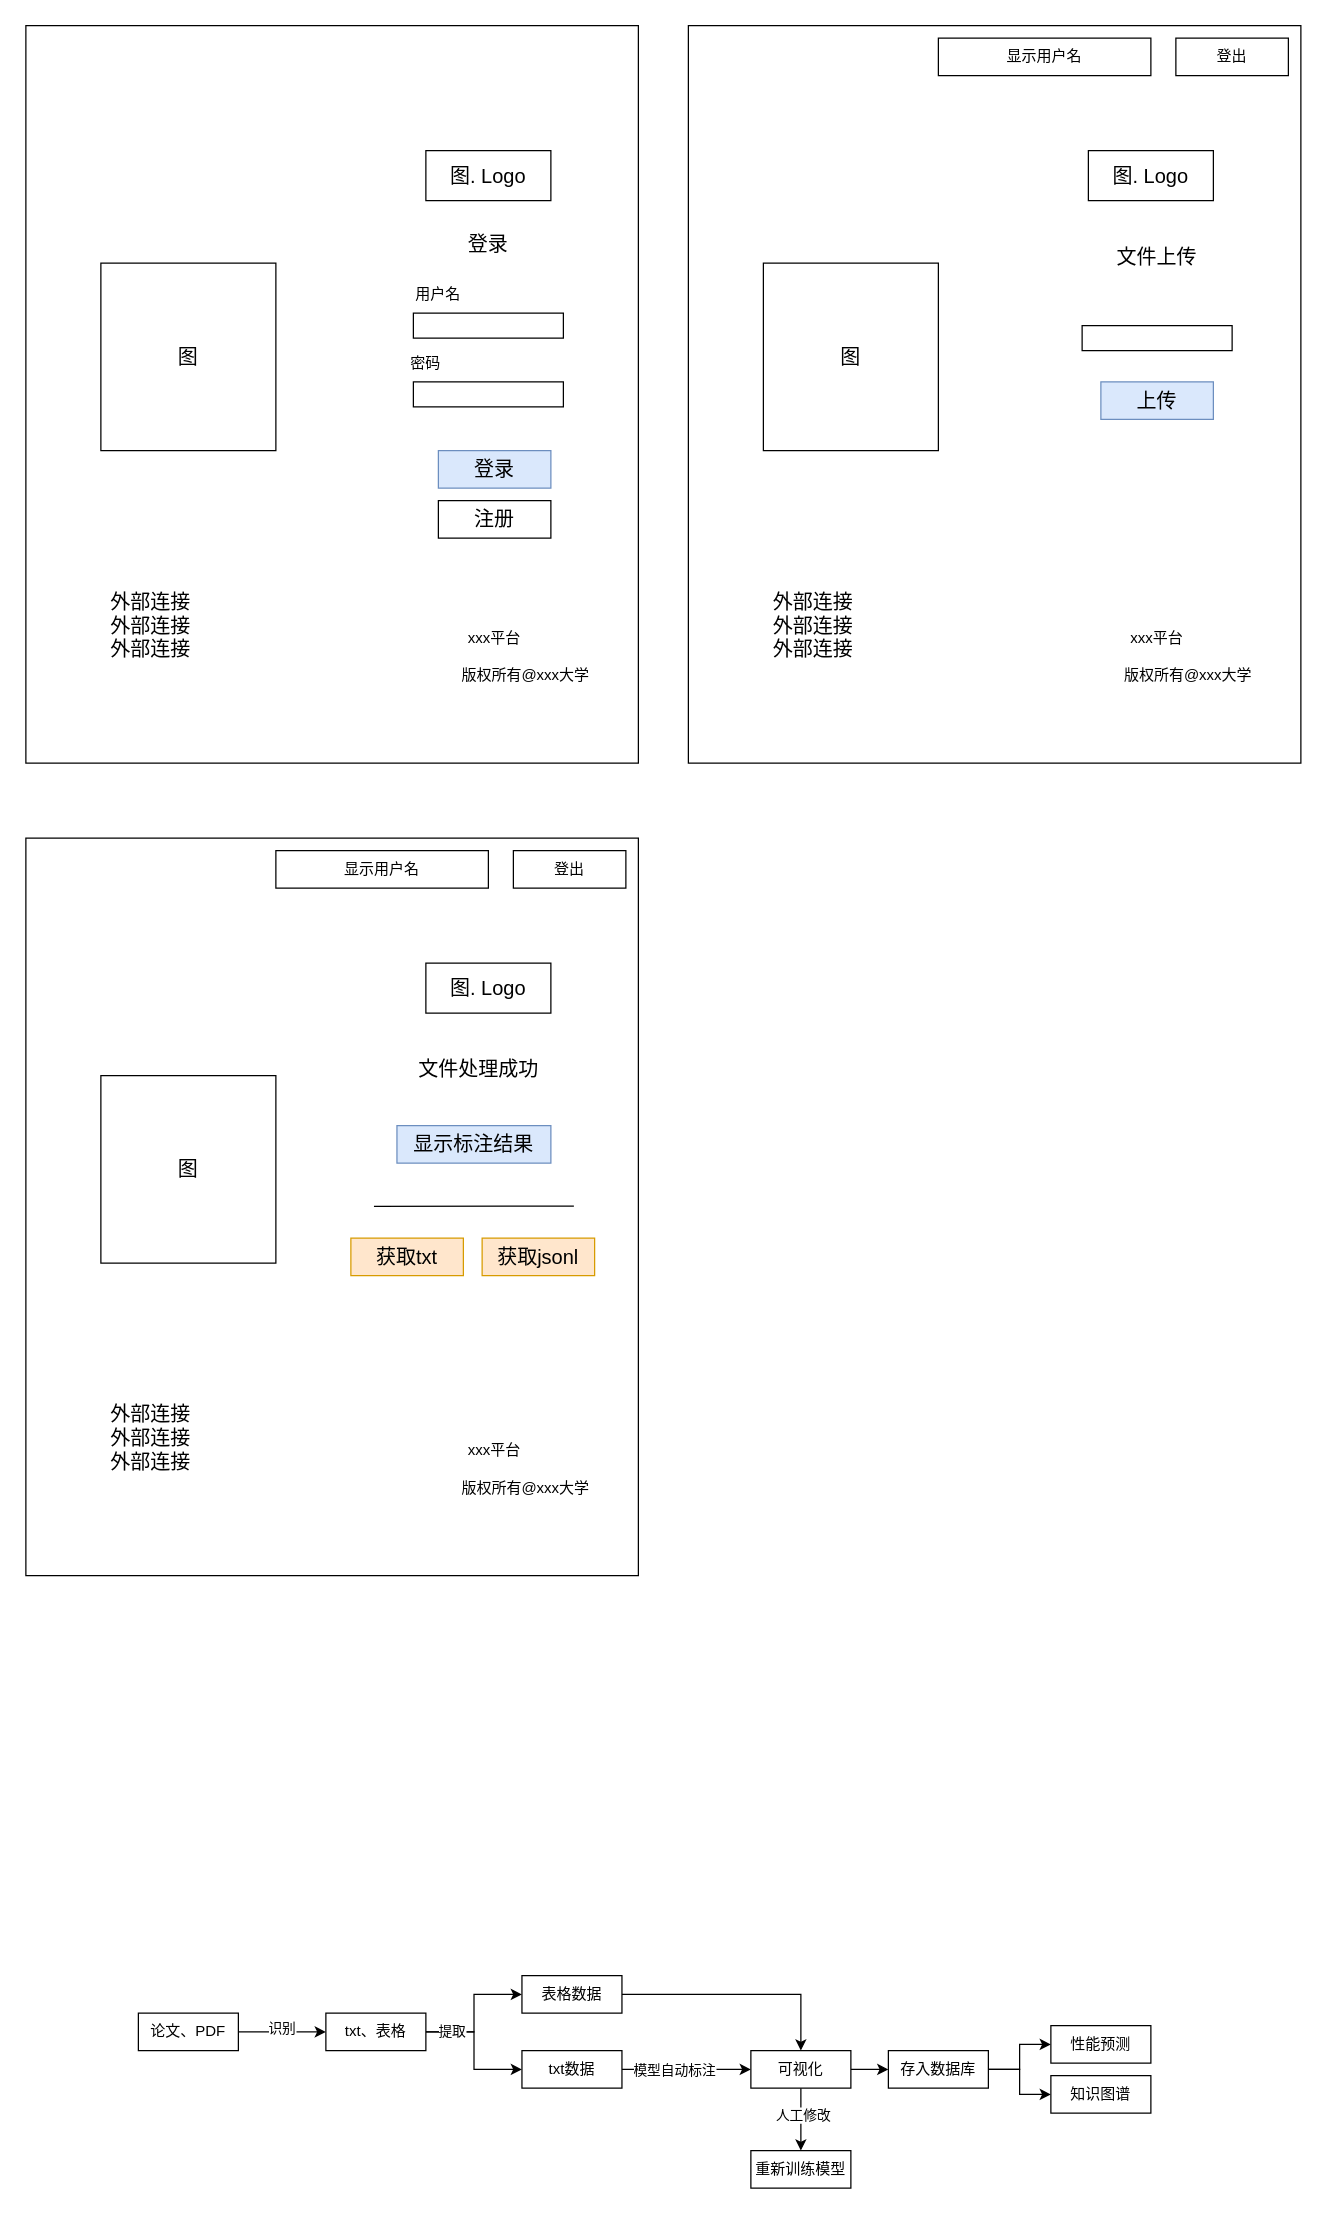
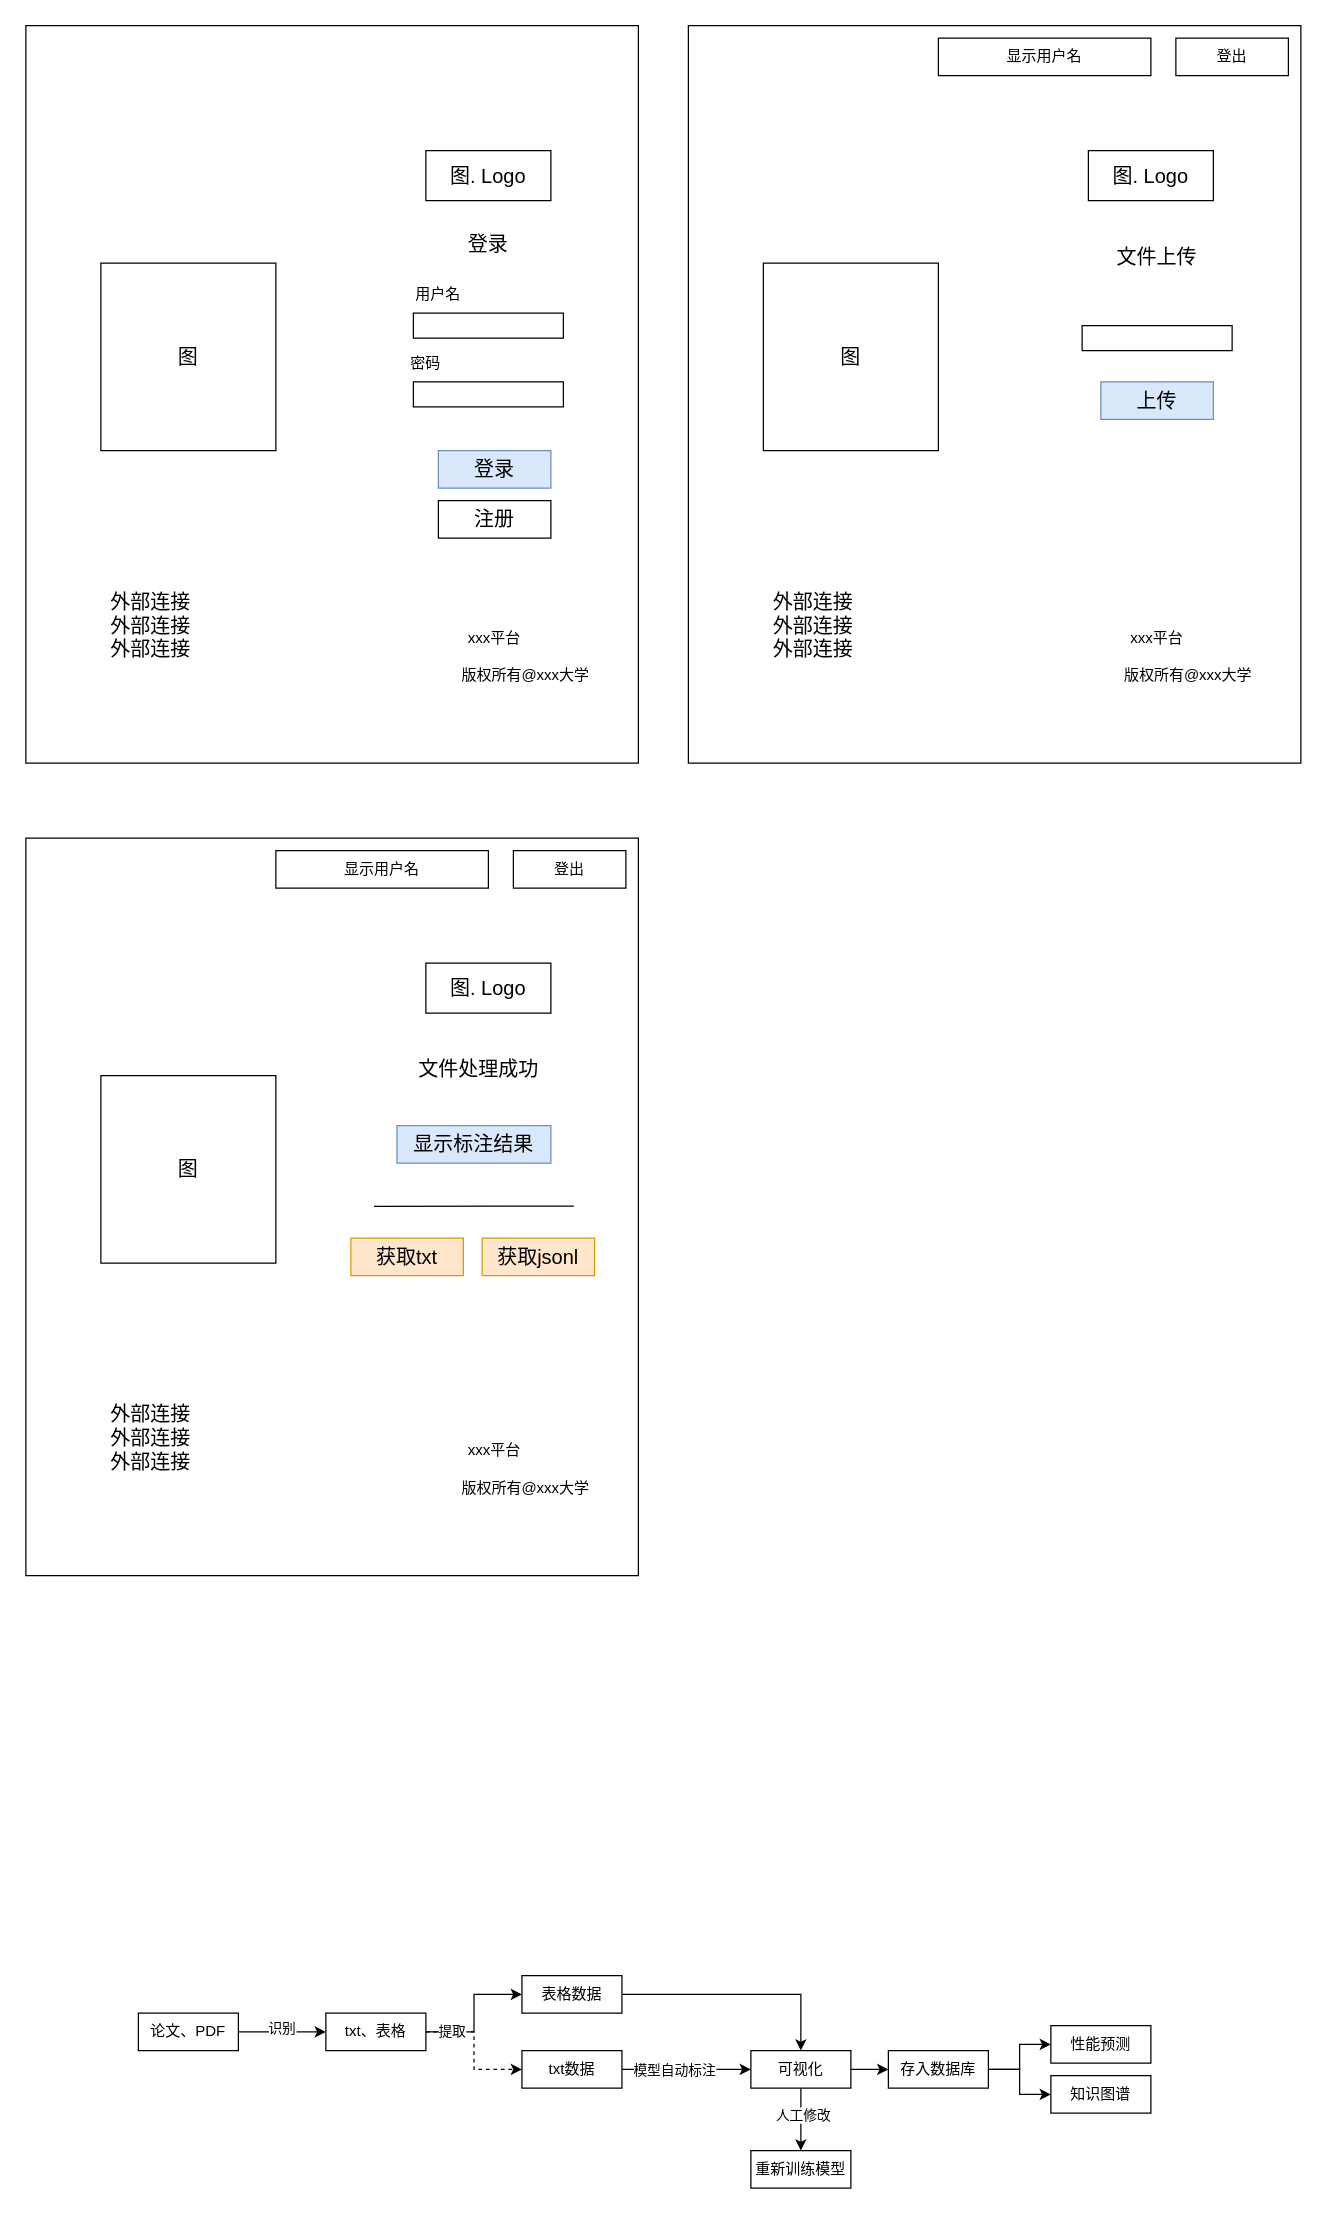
edge "txt、表格" -> "txt数据": style solid -> dashed
